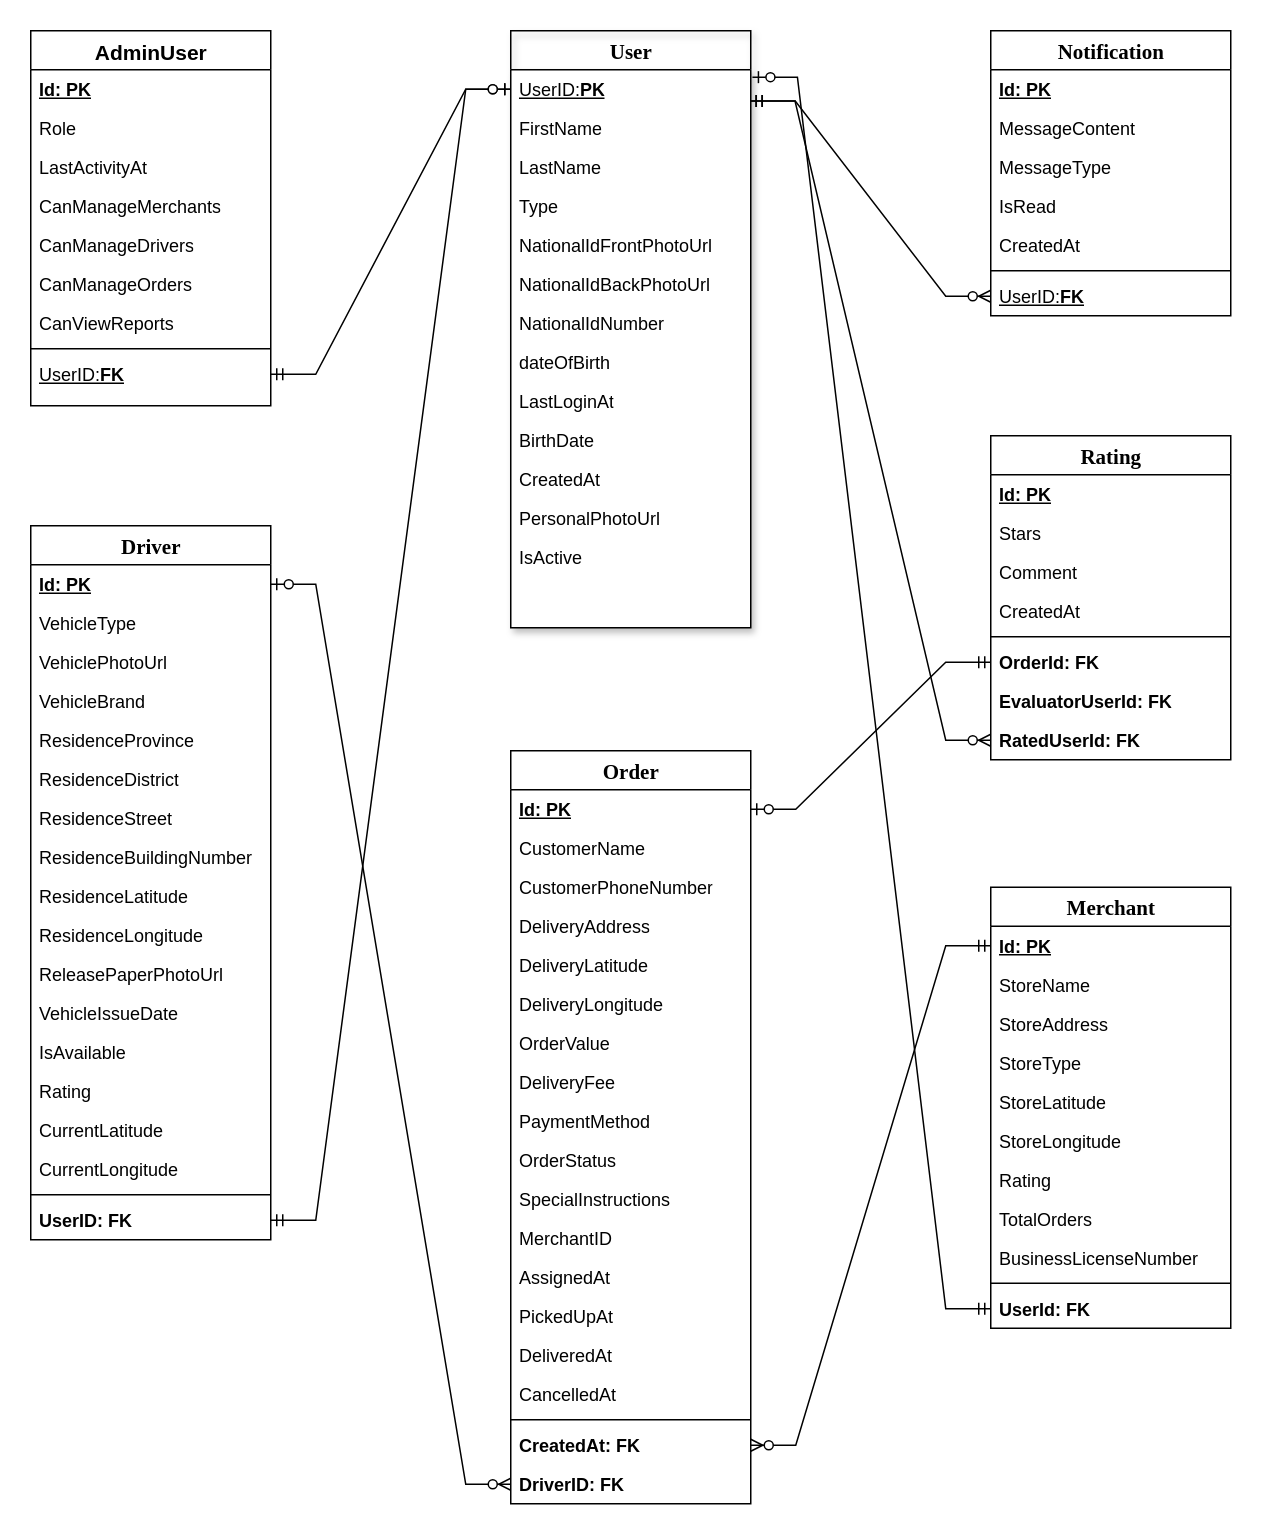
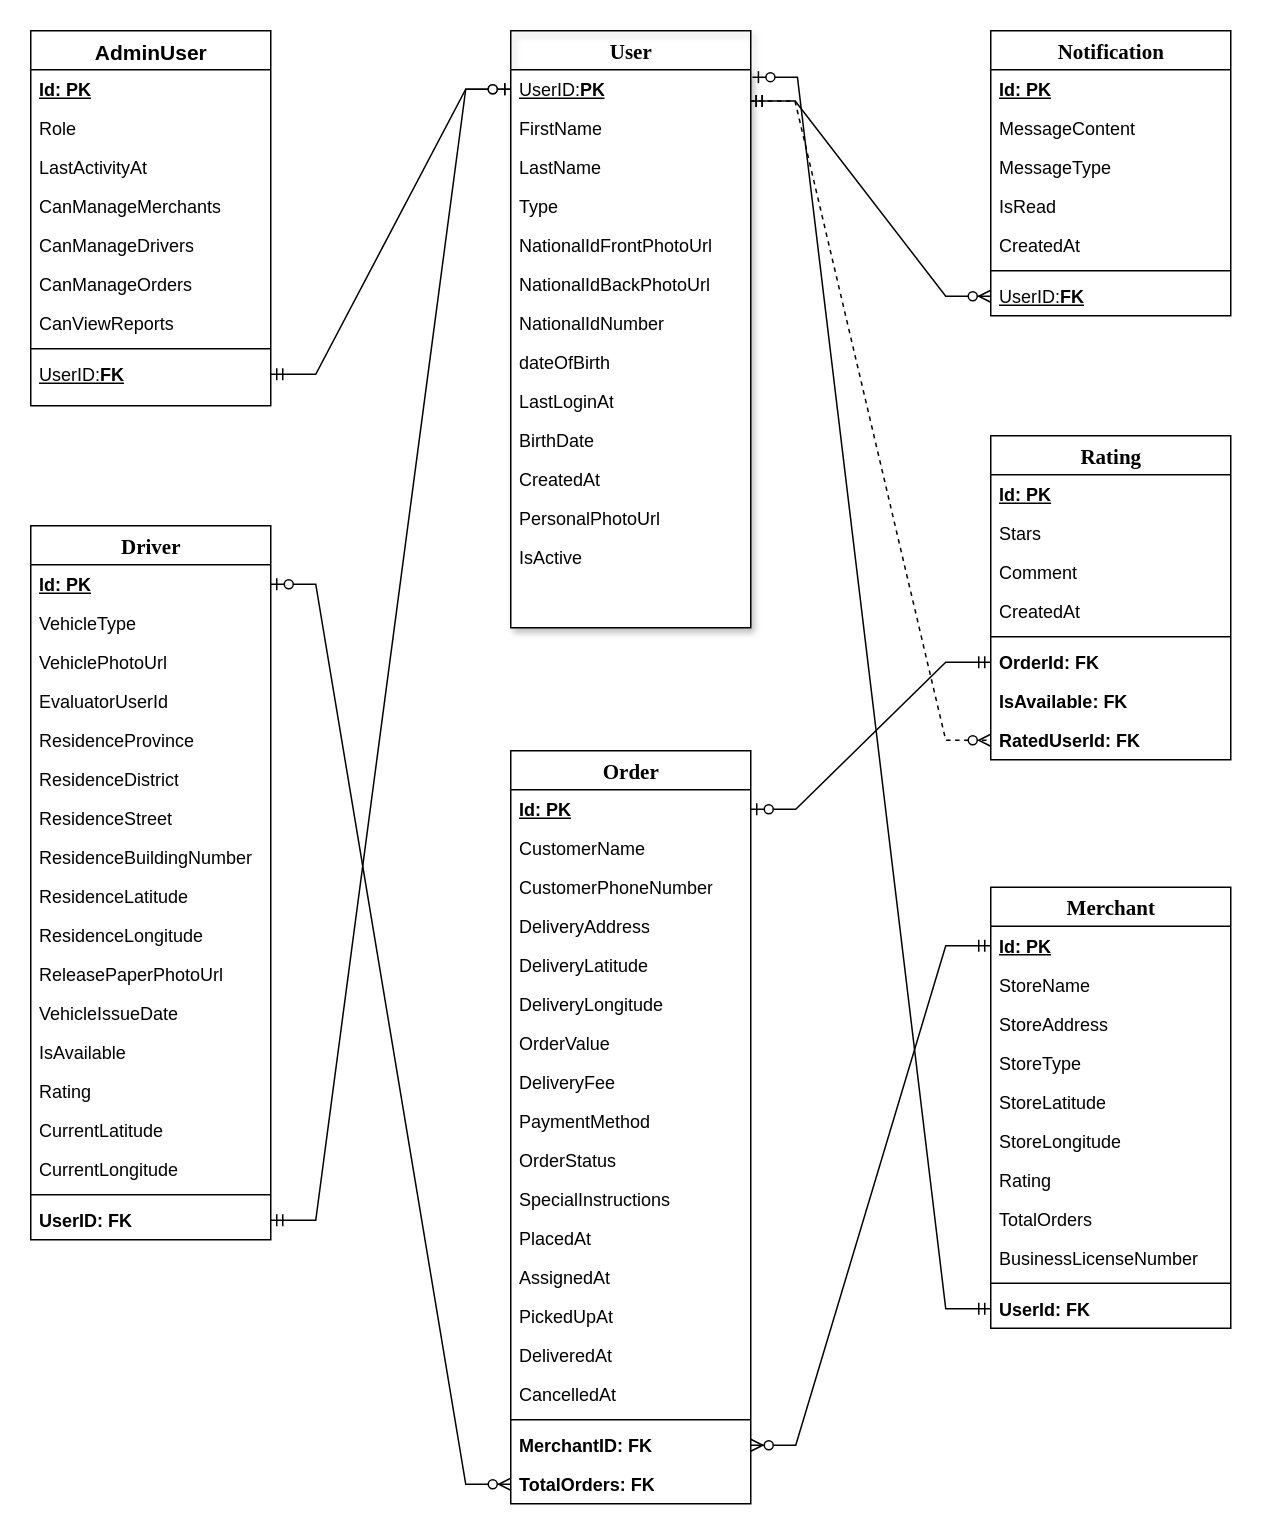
edge "UserID:PK" -- "RatedUserId: FK": style solid -> dashed
node "VehicleBrand": label "VehicleBrand" -> "EvaluatorUserId"
node "EvaluatorUserId: FK": label "EvaluatorUserId: FK" -> "IsAvailable: FK"
node "MerchantID": label "MerchantID" -> "PlacedAt"
node "CreatedAt: FK": label "CreatedAt: FK" -> "MerchantID: FK"
node "DriverID: FK": label "DriverID: FK" -> "TotalOrders: FK"
